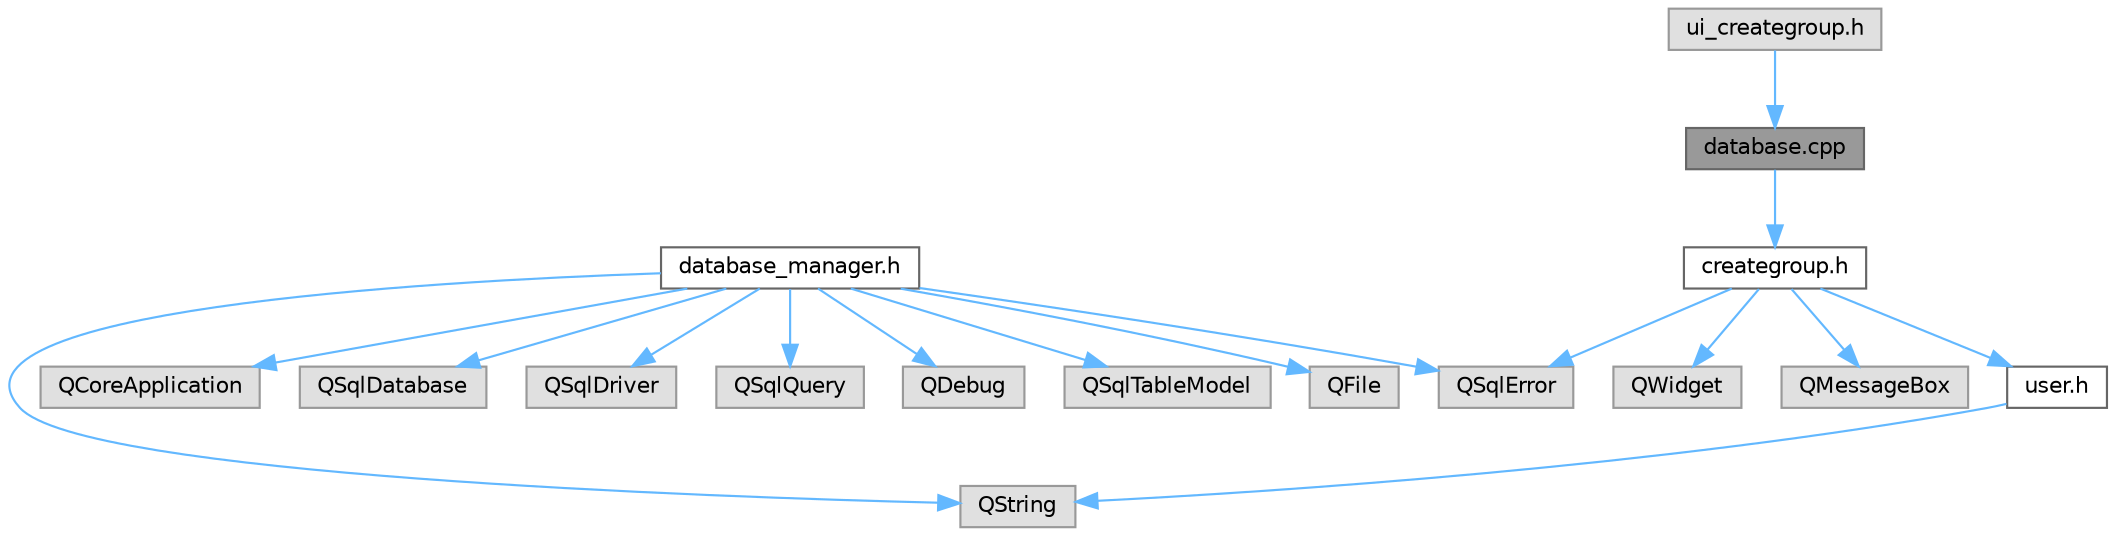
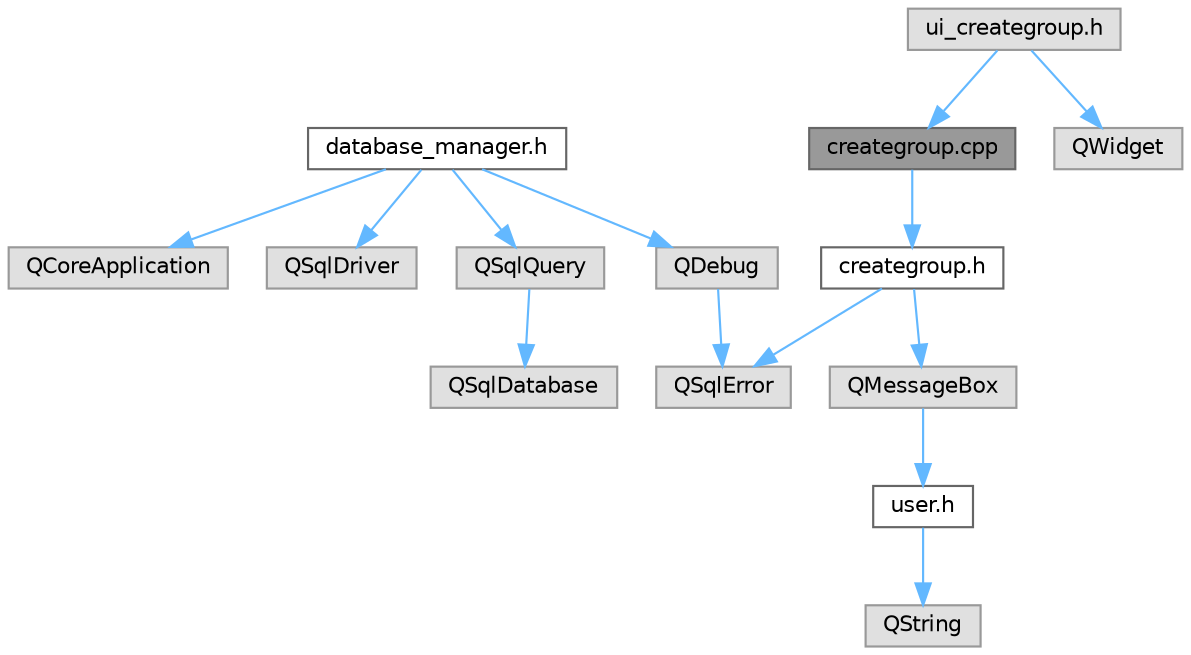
node "database.cpp": label "database.cpp" -> "creategroup.cpp"
edge "creategroup.h" -> "QWidget": now "ui_creategroup.h" -> "QWidget"
edge "creategroup.h" -> "user.h": now "QMessageBox" -> "user.h"
edge "database_manager.h" -> "QSqlDatabase": now "QSqlQuery" -> "QSqlDatabase"
edge "database_manager.h" -> "QSqlError": now "QDebug" -> "QSqlError"
node "QSqlTableModel": removed
node "QFile": removed
edge "database_manager.h" -> "QString": removed
